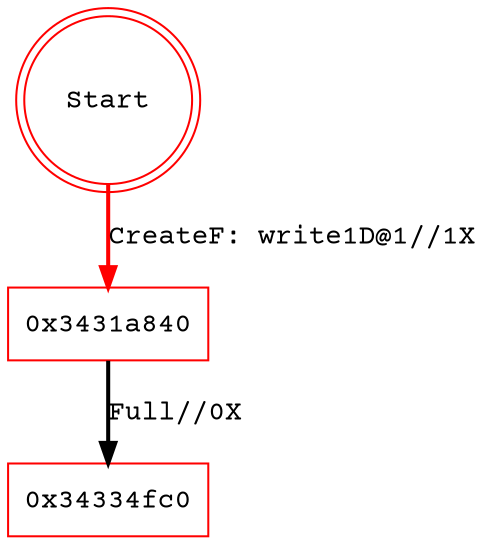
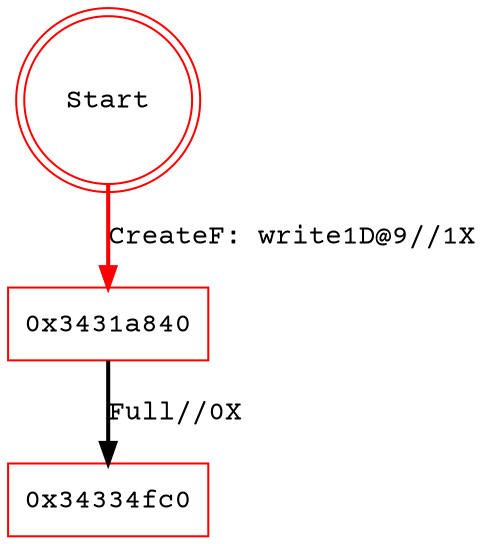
edge "Start" -> "0x3431a840": label "CreateF: write1D@1//1X" -> "CreateF: write1D@9//1X"
